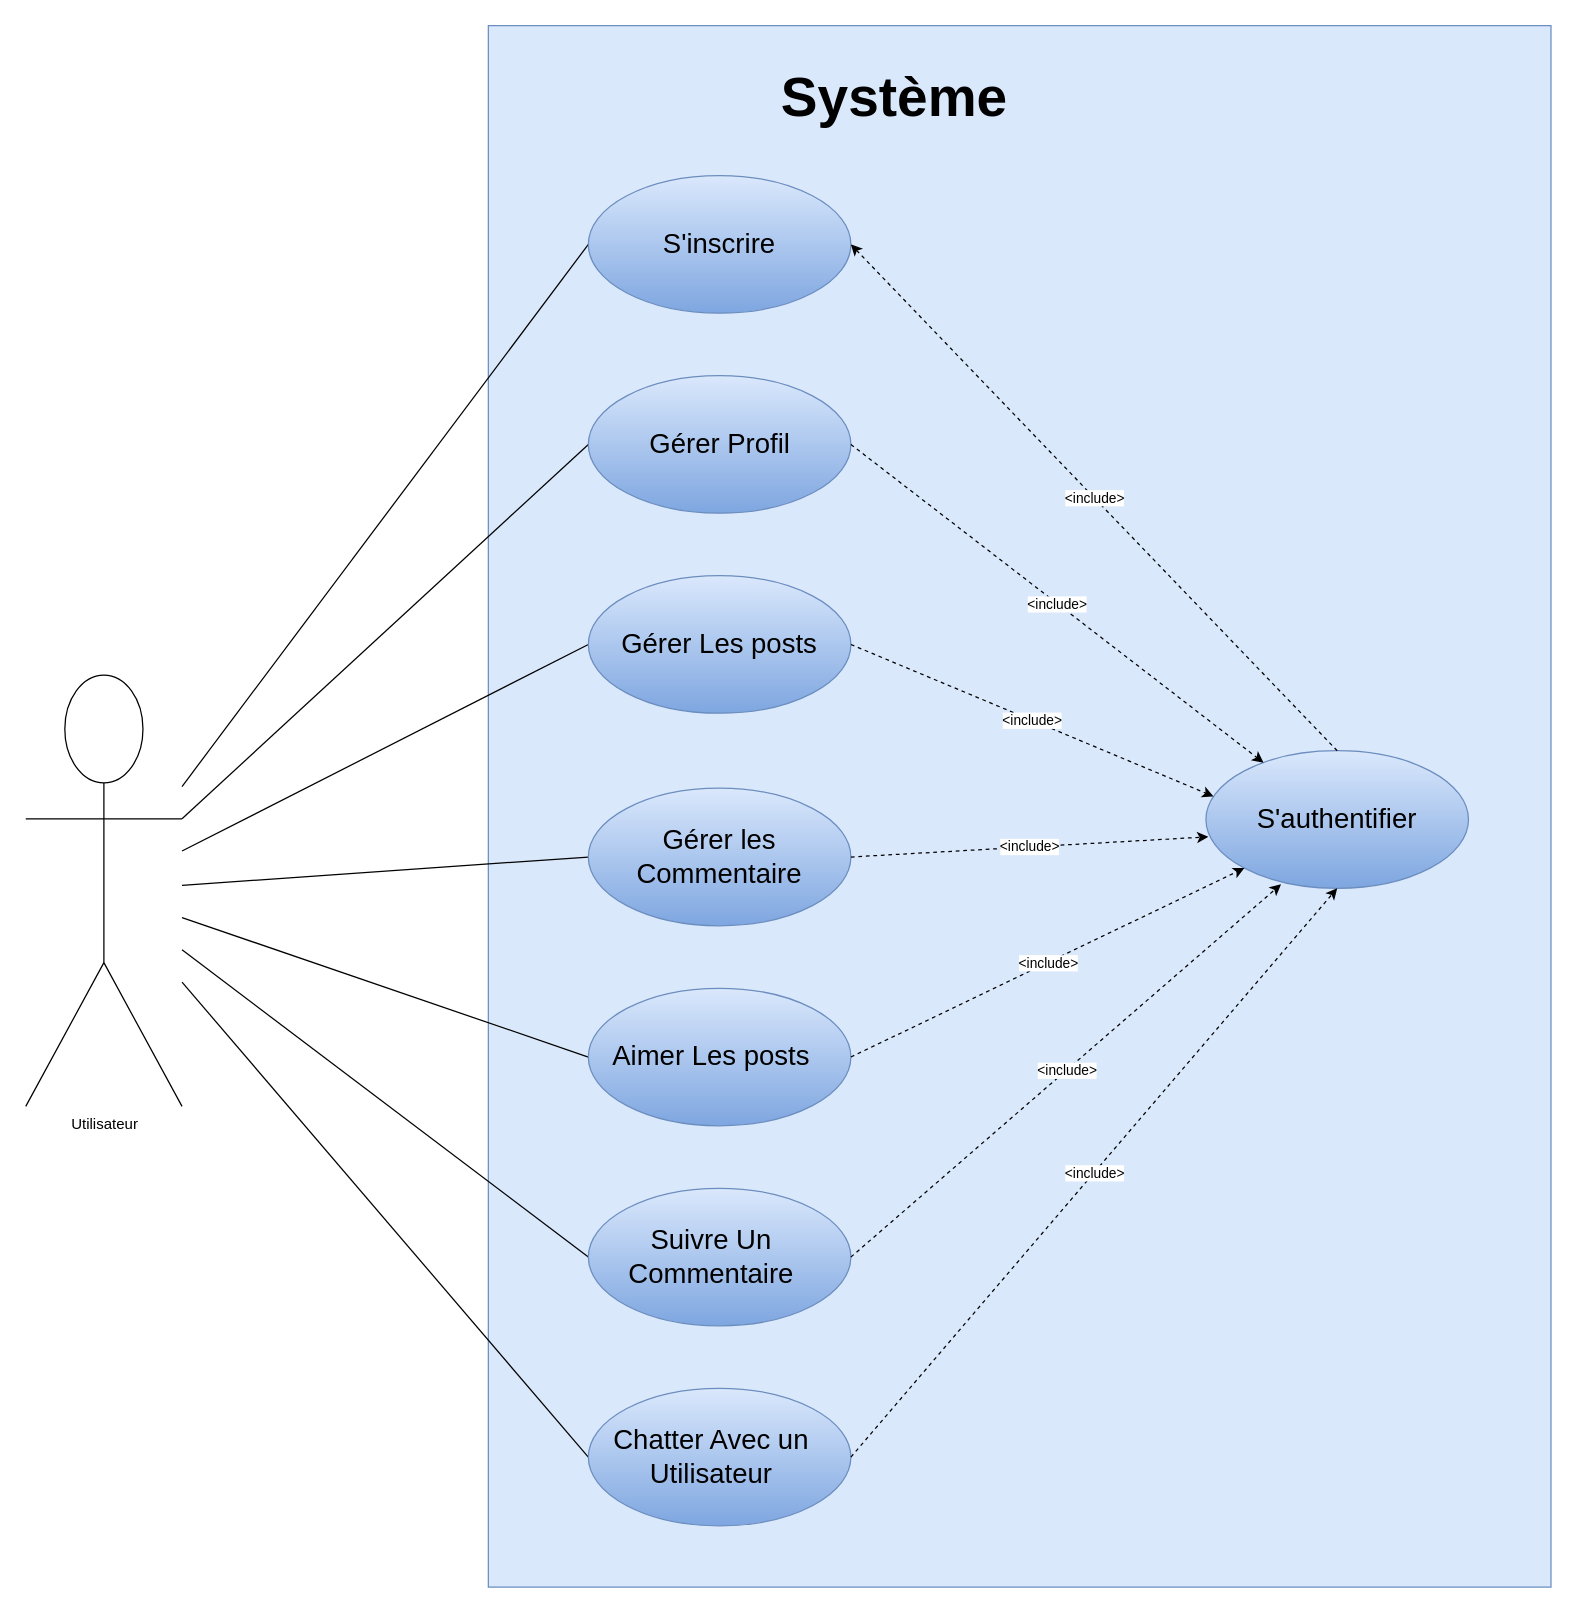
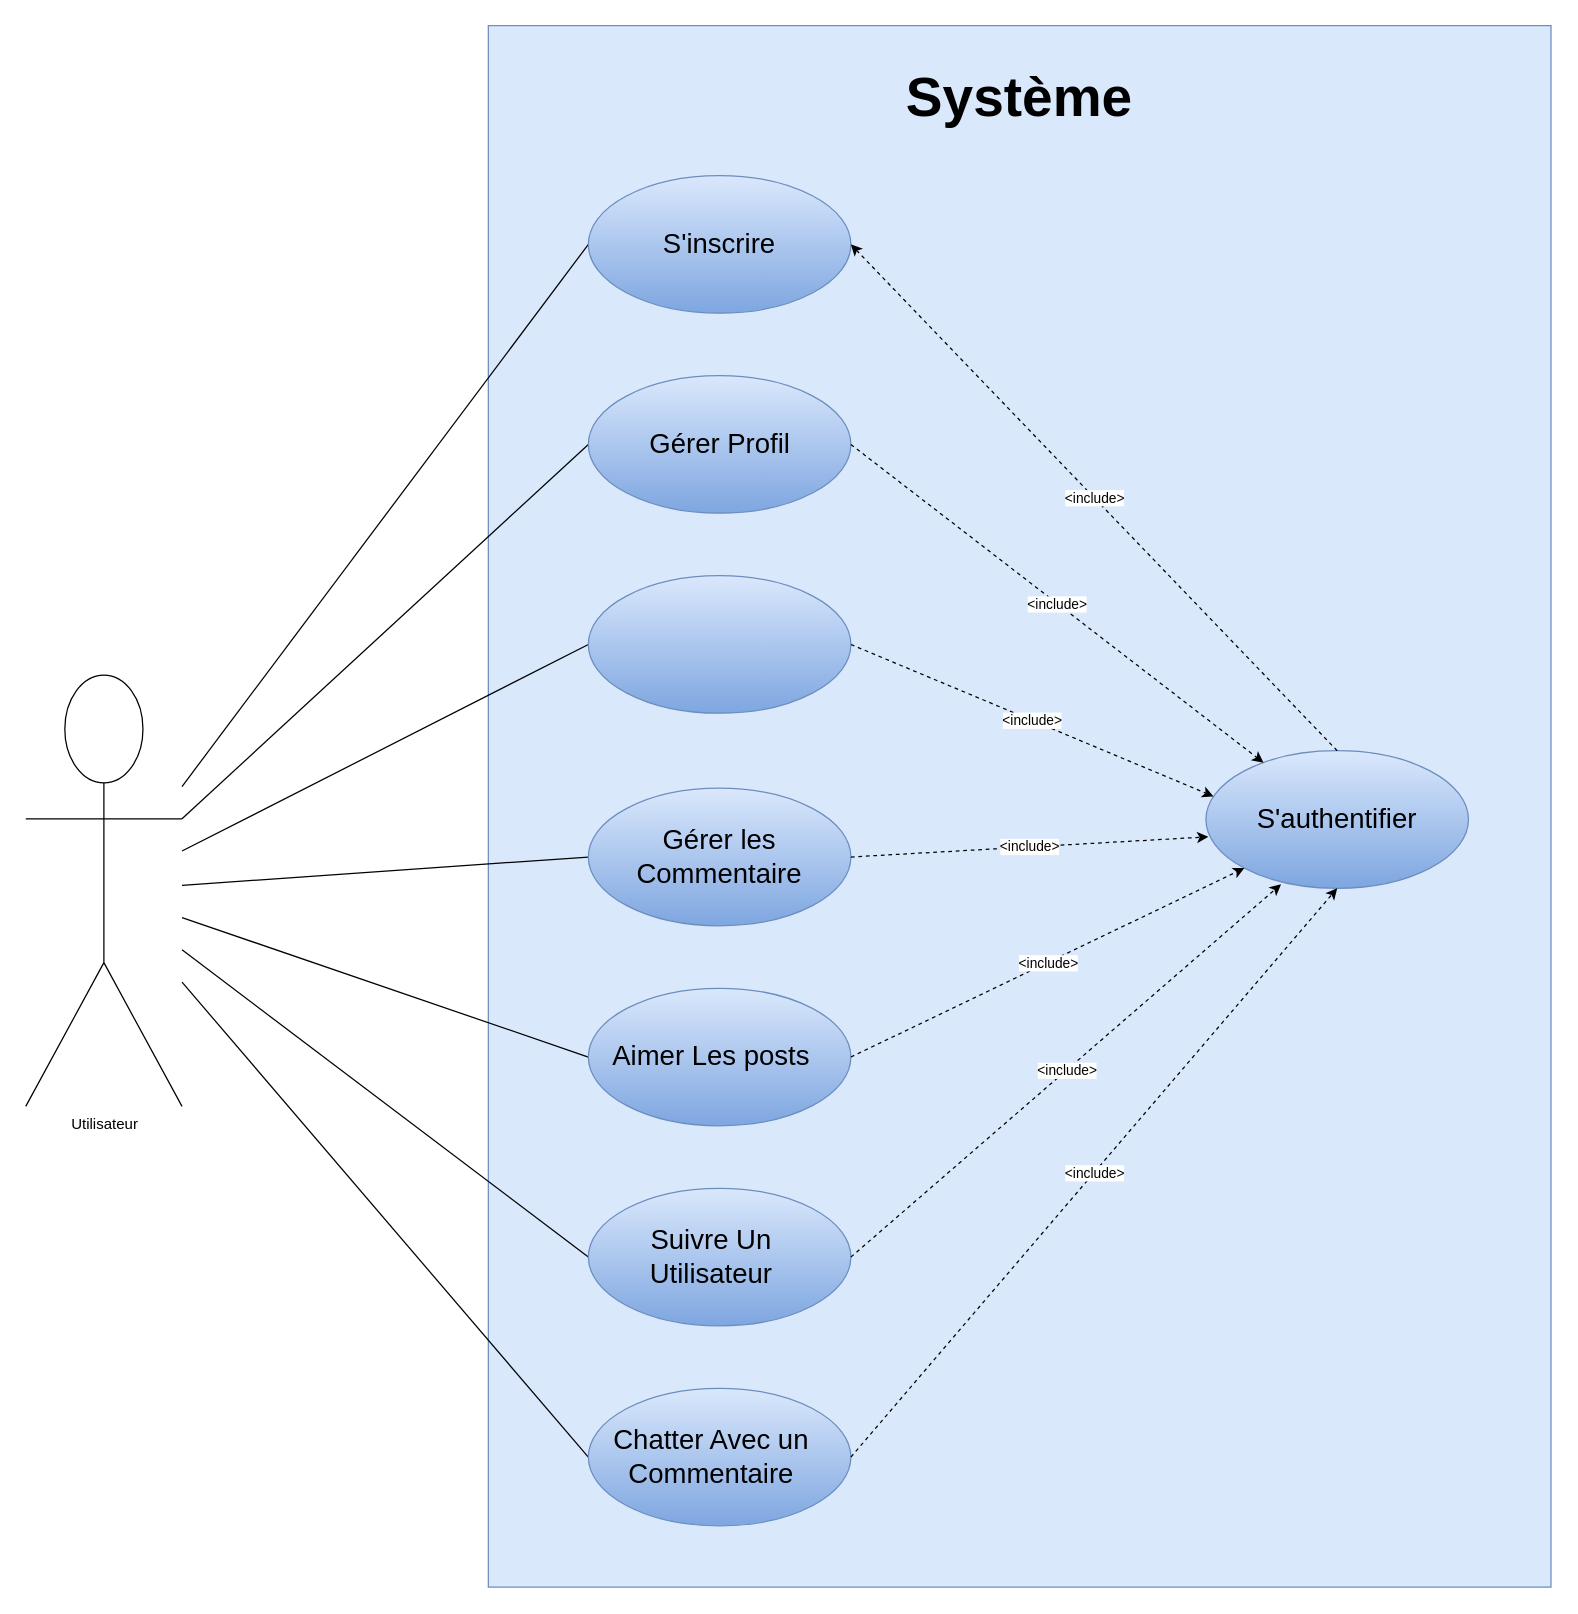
node "Système": moved (894, 98) -> (1019, 98)
node "Gérer Les posts": removed
node "Suivre Un Commentaire": label "Suivre Un Commentaire" -> "Suivre Un Utilisateur"
node "Chatter Avec un Utilisateur": label "Chatter Avec un Utilisateur" -> "Chatter Avec un Commentaire"
